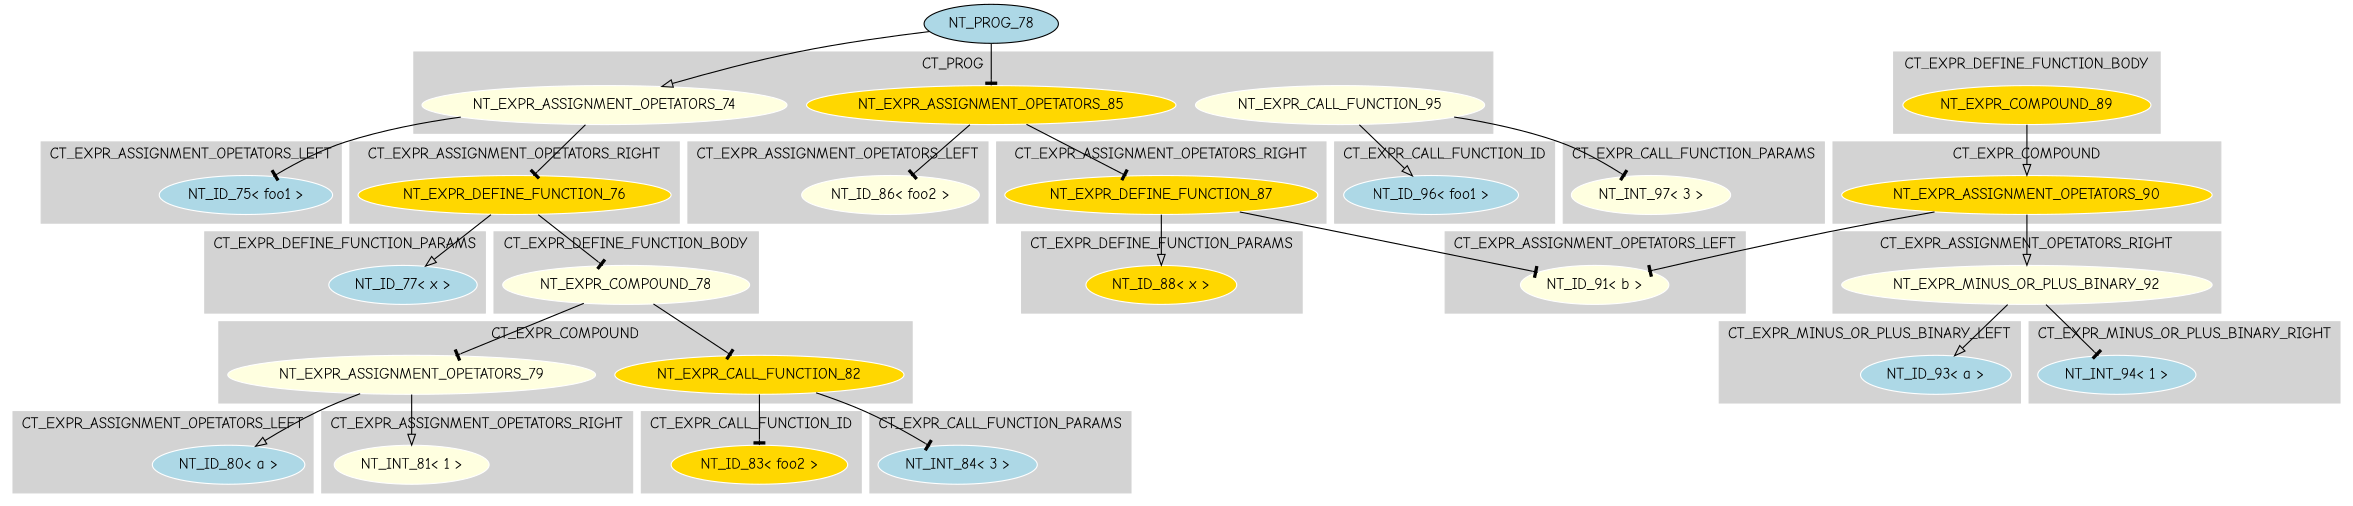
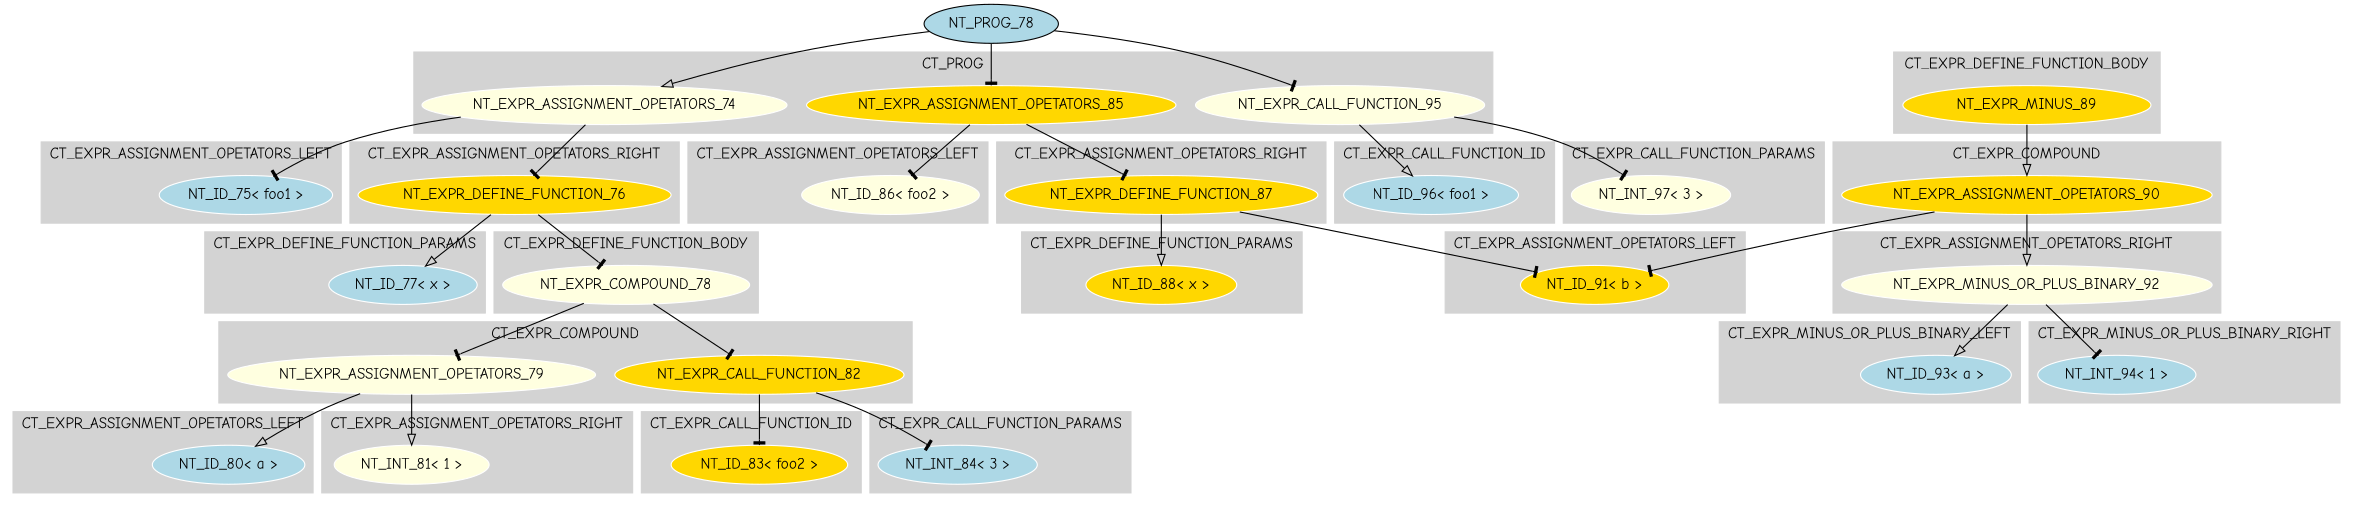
edge "NT_PROG_78" -> "NT_EXPR_CALL_FUNCTION_95": added
node "NT_EXPR_COMPOUND_89": label "NT_EXPR_COMPOUND_89" -> "NT_EXPR_MINUS_89"
node "NT_ID_91< b >": fillcolor lightyellow -> gold
